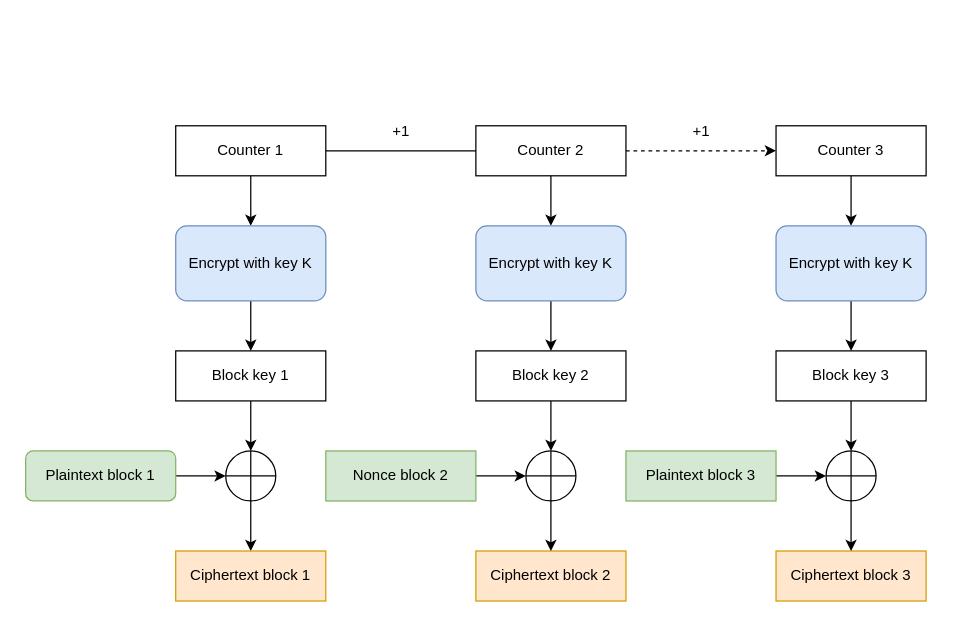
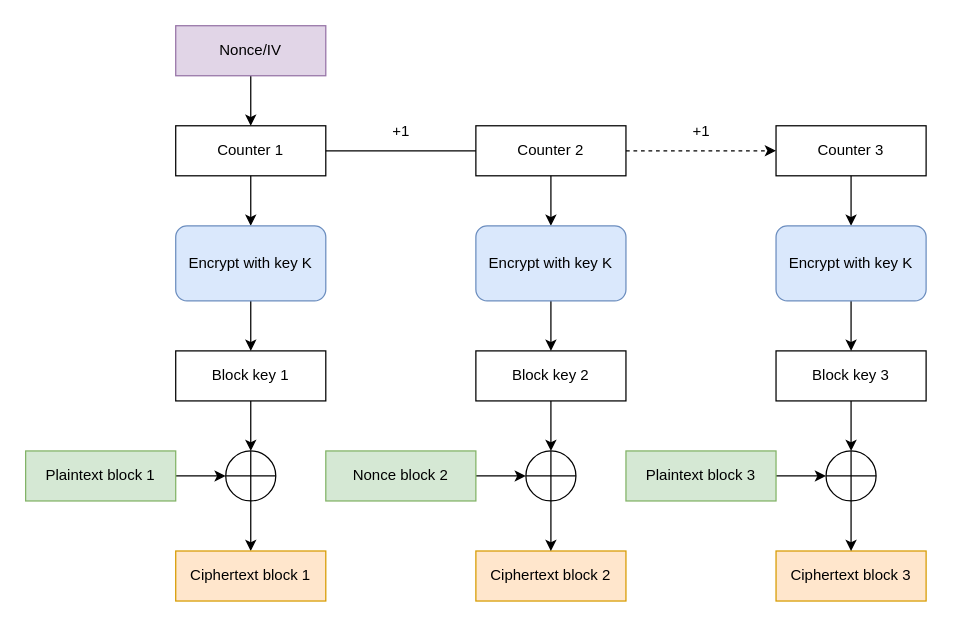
node "Nonce/IV": added
edge "Nonce/IV" -> "Counter 1": added
node "Plaintext block 1": shape rounded rectangle -> rectangle
